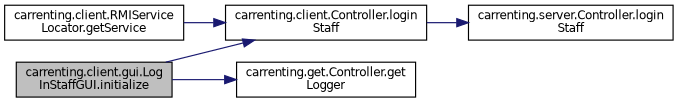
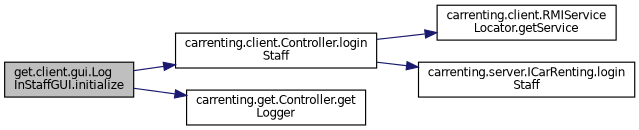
edge "carrenting.client.RMIService Locator.getService" -> "carrenting.client.Controller.login Staff": reversed
node "carrenting.server.Controller.login Staff": label "carrenting.server.Controller.login Staff" -> "carrenting.server.ICarRenting.login Staff"
node "carrenting.client.gui.Log InStaffGUI.initialize": label "carrenting.client.gui.Log InStaffGUI.initialize" -> "get.client.gui.Log InStaffGUI.initialize"
